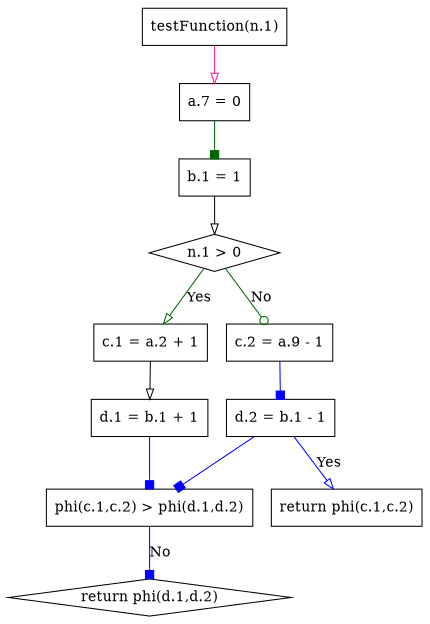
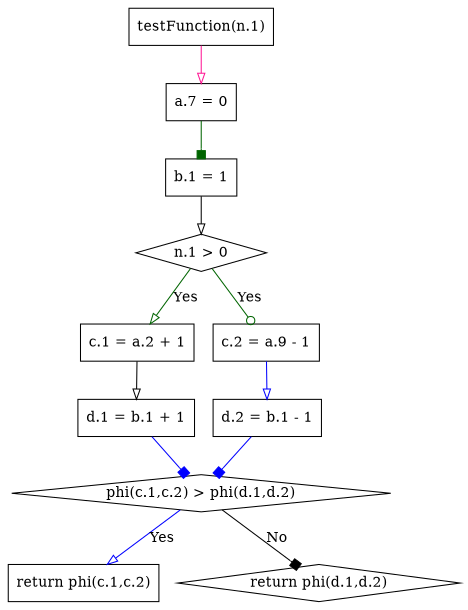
edge "n.1 > 0" -> "c.2 = a.9 - 1": label "No" -> "Yes"
edge "c.2 = a.9 - 1" -> "d.2 = b.1 - 1": arrowhead box -> onormal
edge "d.2 = b.1 - 1" -> "return phi(c.1,c.2)": now "phi(c.1,c.2) > phi(d.1,d.2)" -> "return phi(c.1,c.2)"
node "phi(c.1,c.2) > phi(d.1,d.2)": shape box -> diamond
edge "phi(c.1,c.2) > phi(d.1,d.2)" -> "return phi(d.1,d.2)": color blue -> black
